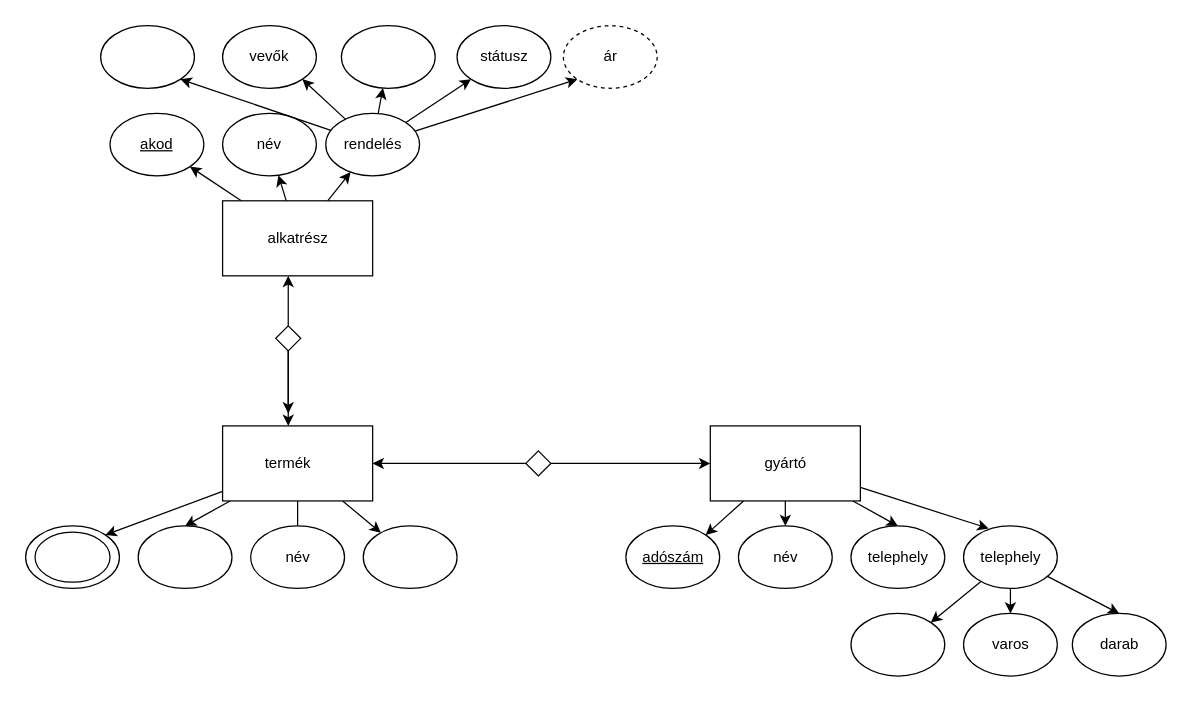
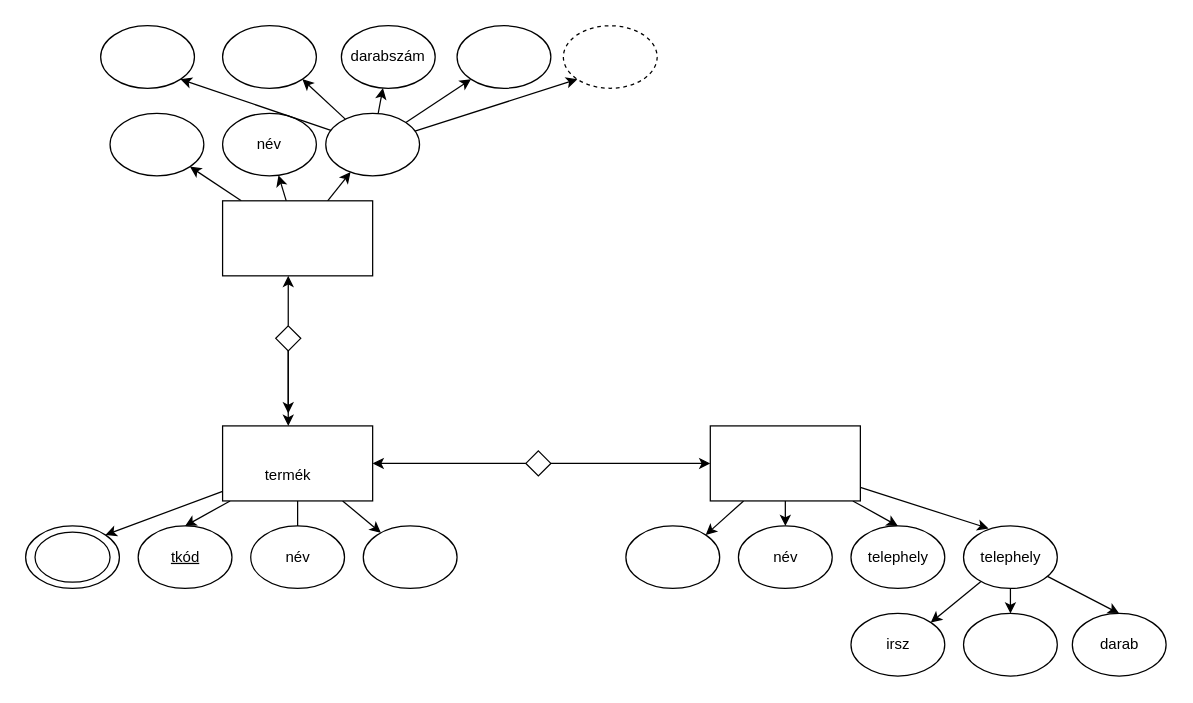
node "vevők": removed
node "darabszám": added
node "státusz": removed
node "ár": removed
node "akod": removed
node "rendelés": removed
node "alkatrész": removed
node "termék": moved (288, 463) -> (288, 476)
node "gyártó": removed
node "tkód": added
node "adószám": removed
node "irsz": added
node "varos": removed
